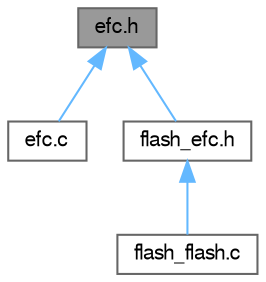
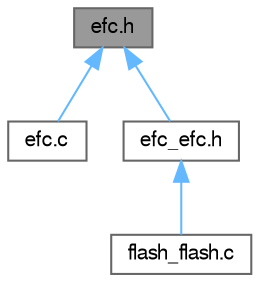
node "flash_efc.h": label "flash_efc.h" -> "efc_efc.h"
